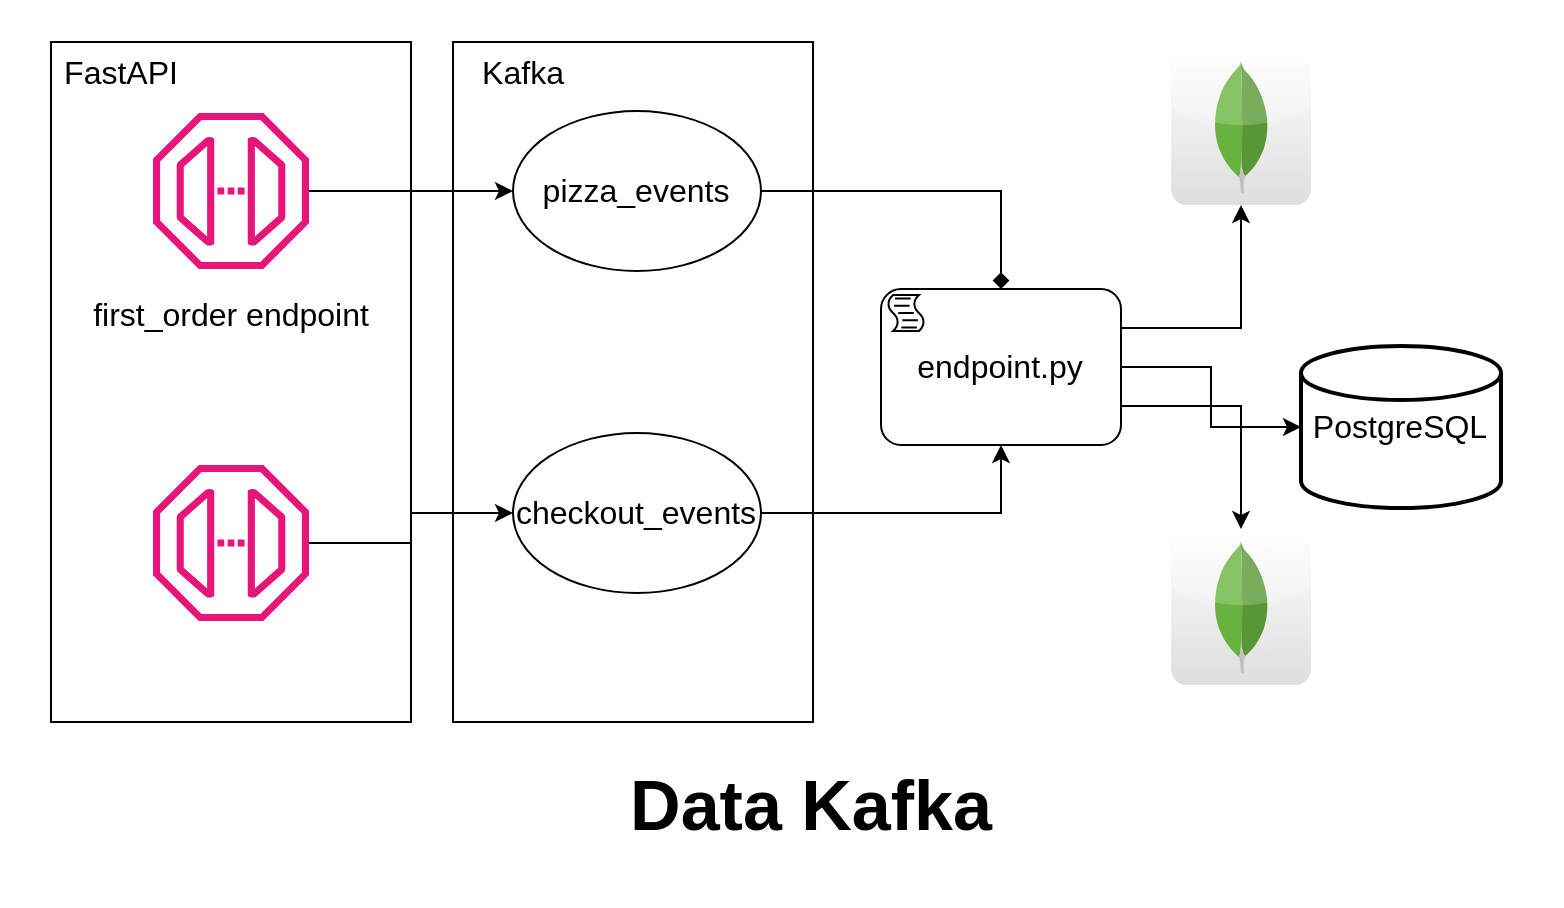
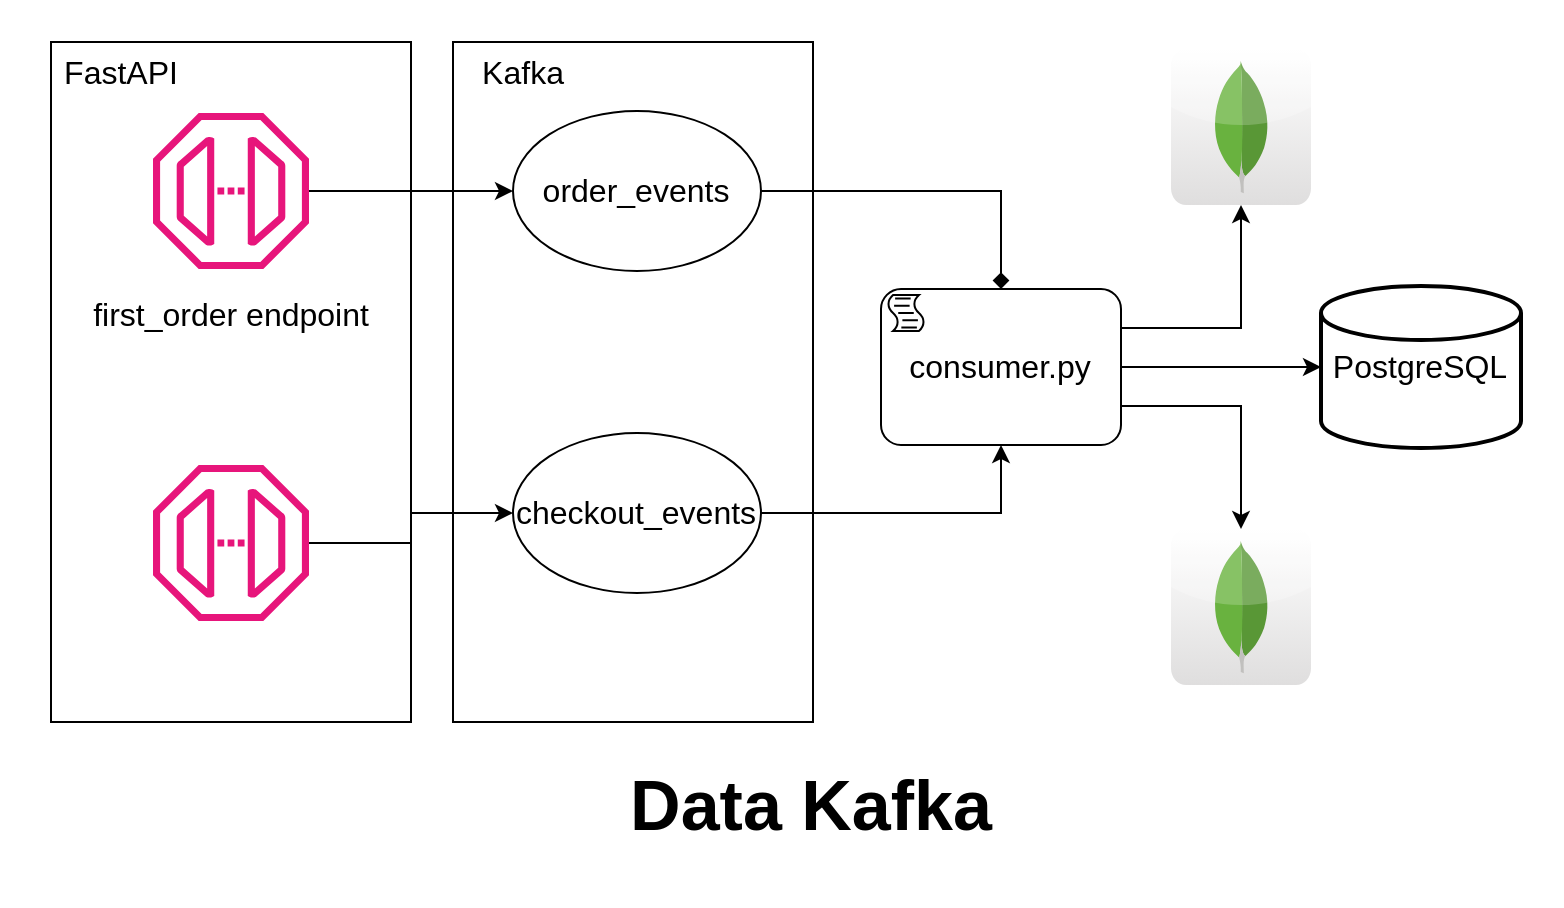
node "pizza_events": label "pizza_events" -> "order_events"
node "endpoint.py": label "endpoint.py" -> "consumer.py"
node "PostgreSQL": moved (1401, 427) -> (1421, 367)
